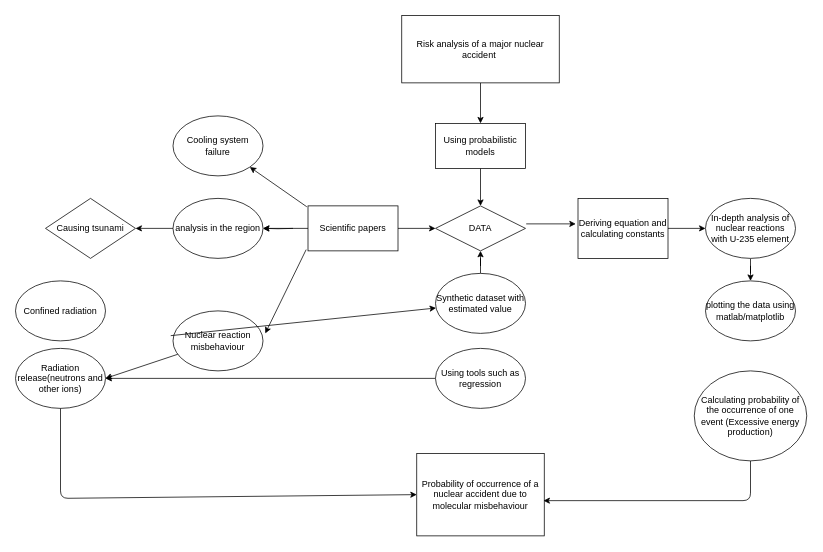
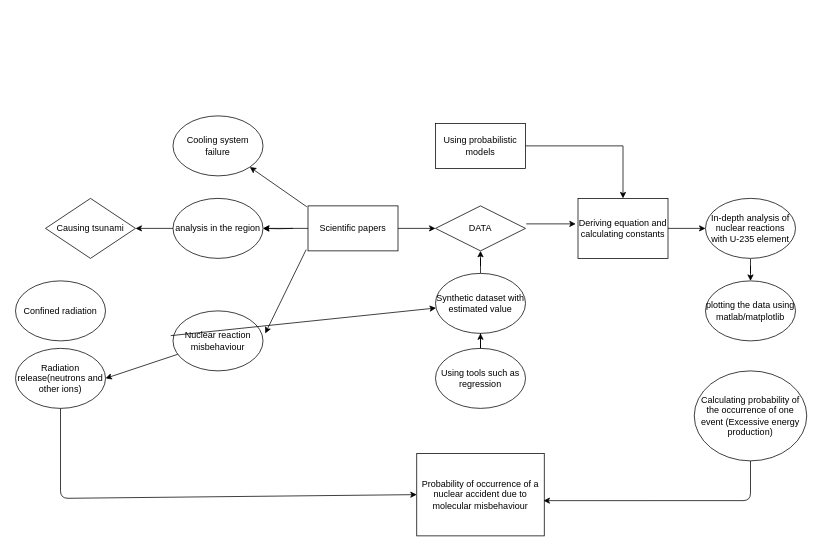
node "Risk analysis of a major nuclear accident": removed
edge "Risk analysis of a major nuclear accident" -> "Using probabilistic models": removed
edge "Using probabilistic models" -> "DATA": now "Using probabilistic models" -> "Deriving equation and calculating constants"
edge "Using tools such as regression" -> "Radiation release(neutrons and other ions)": now "Using tools such as regression" -> "Synthetic dataset with estimated value"
